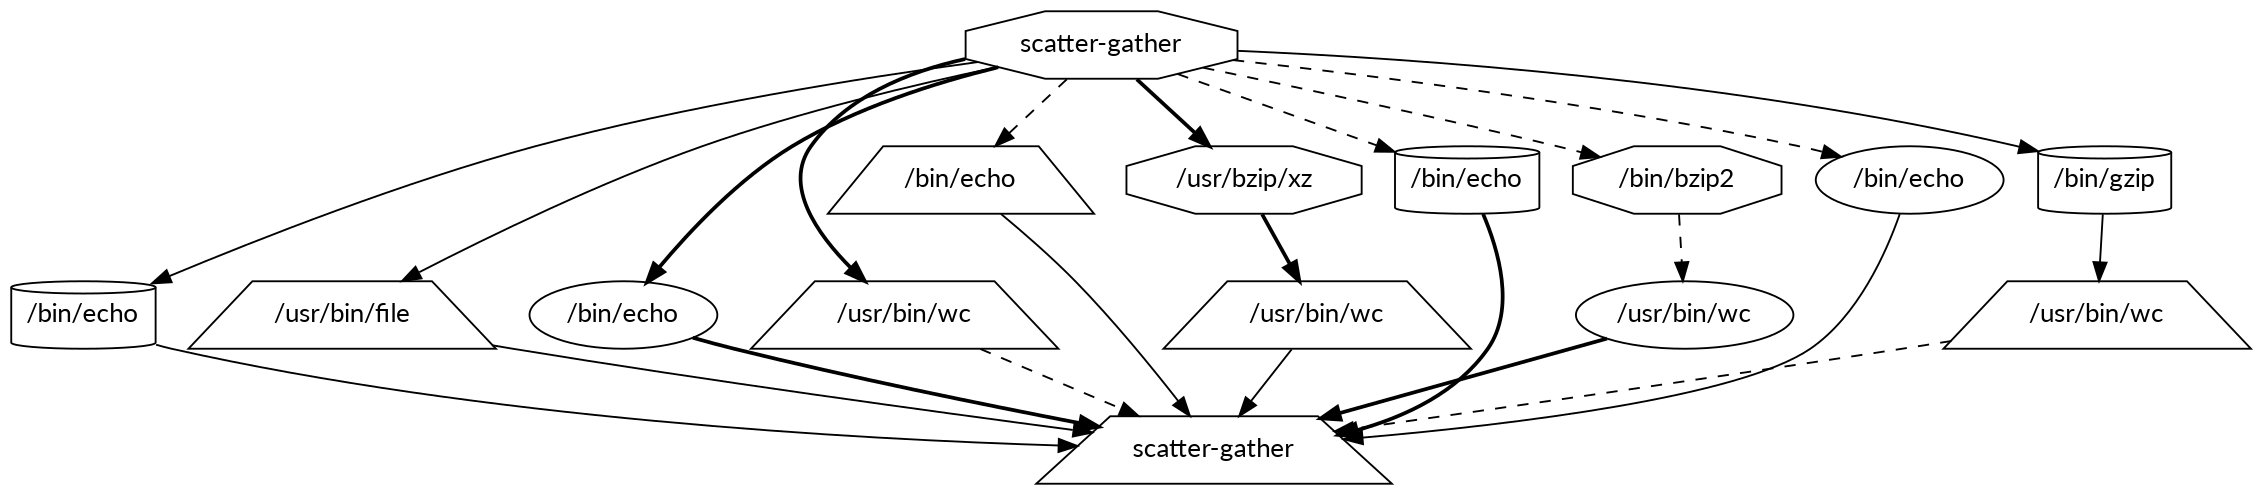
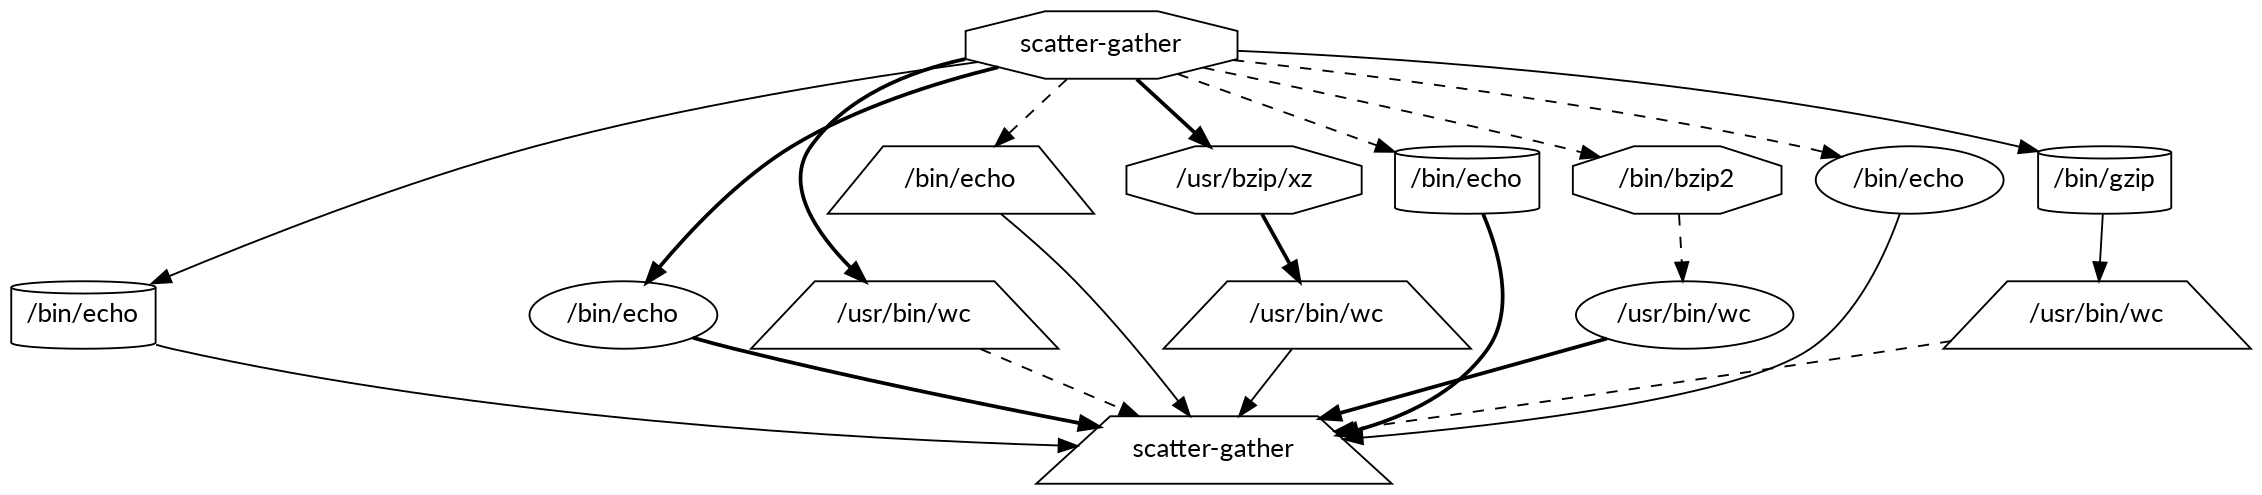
node "/usr/bin/file": removed
